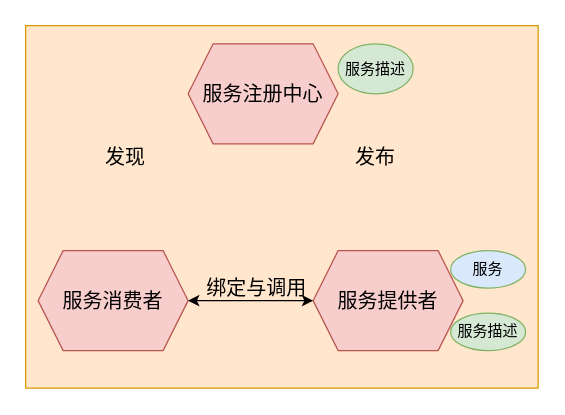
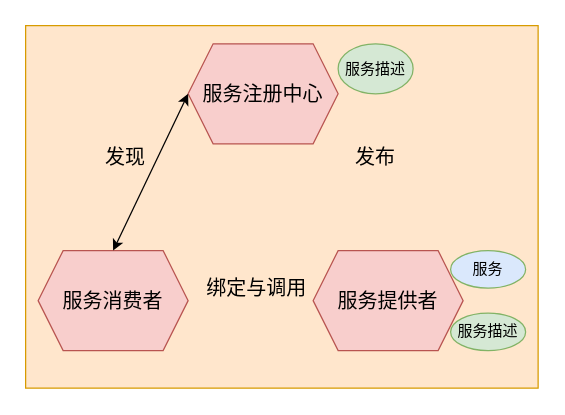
edge "服务注册中心" -- "服务消费者": added
edge "服务消费者" -- "服务提供者": removed
